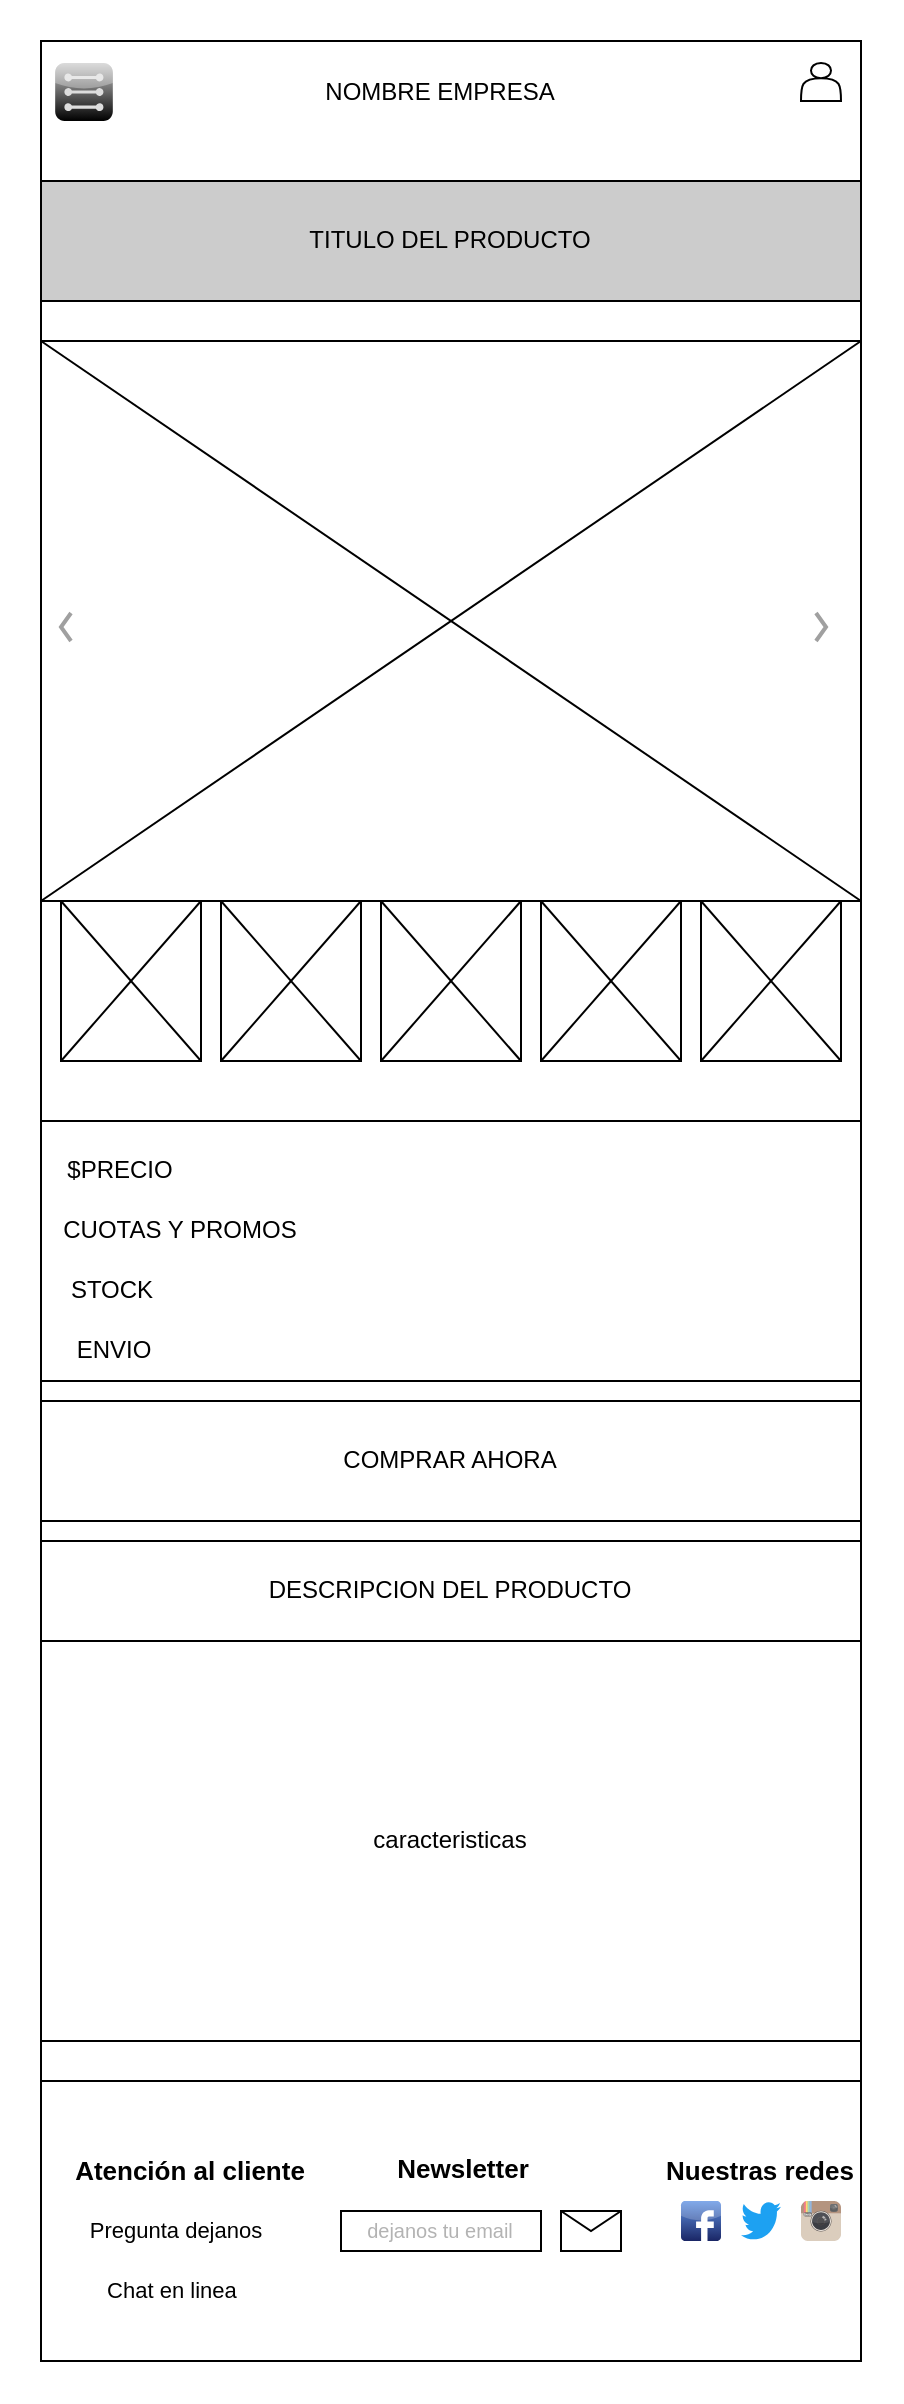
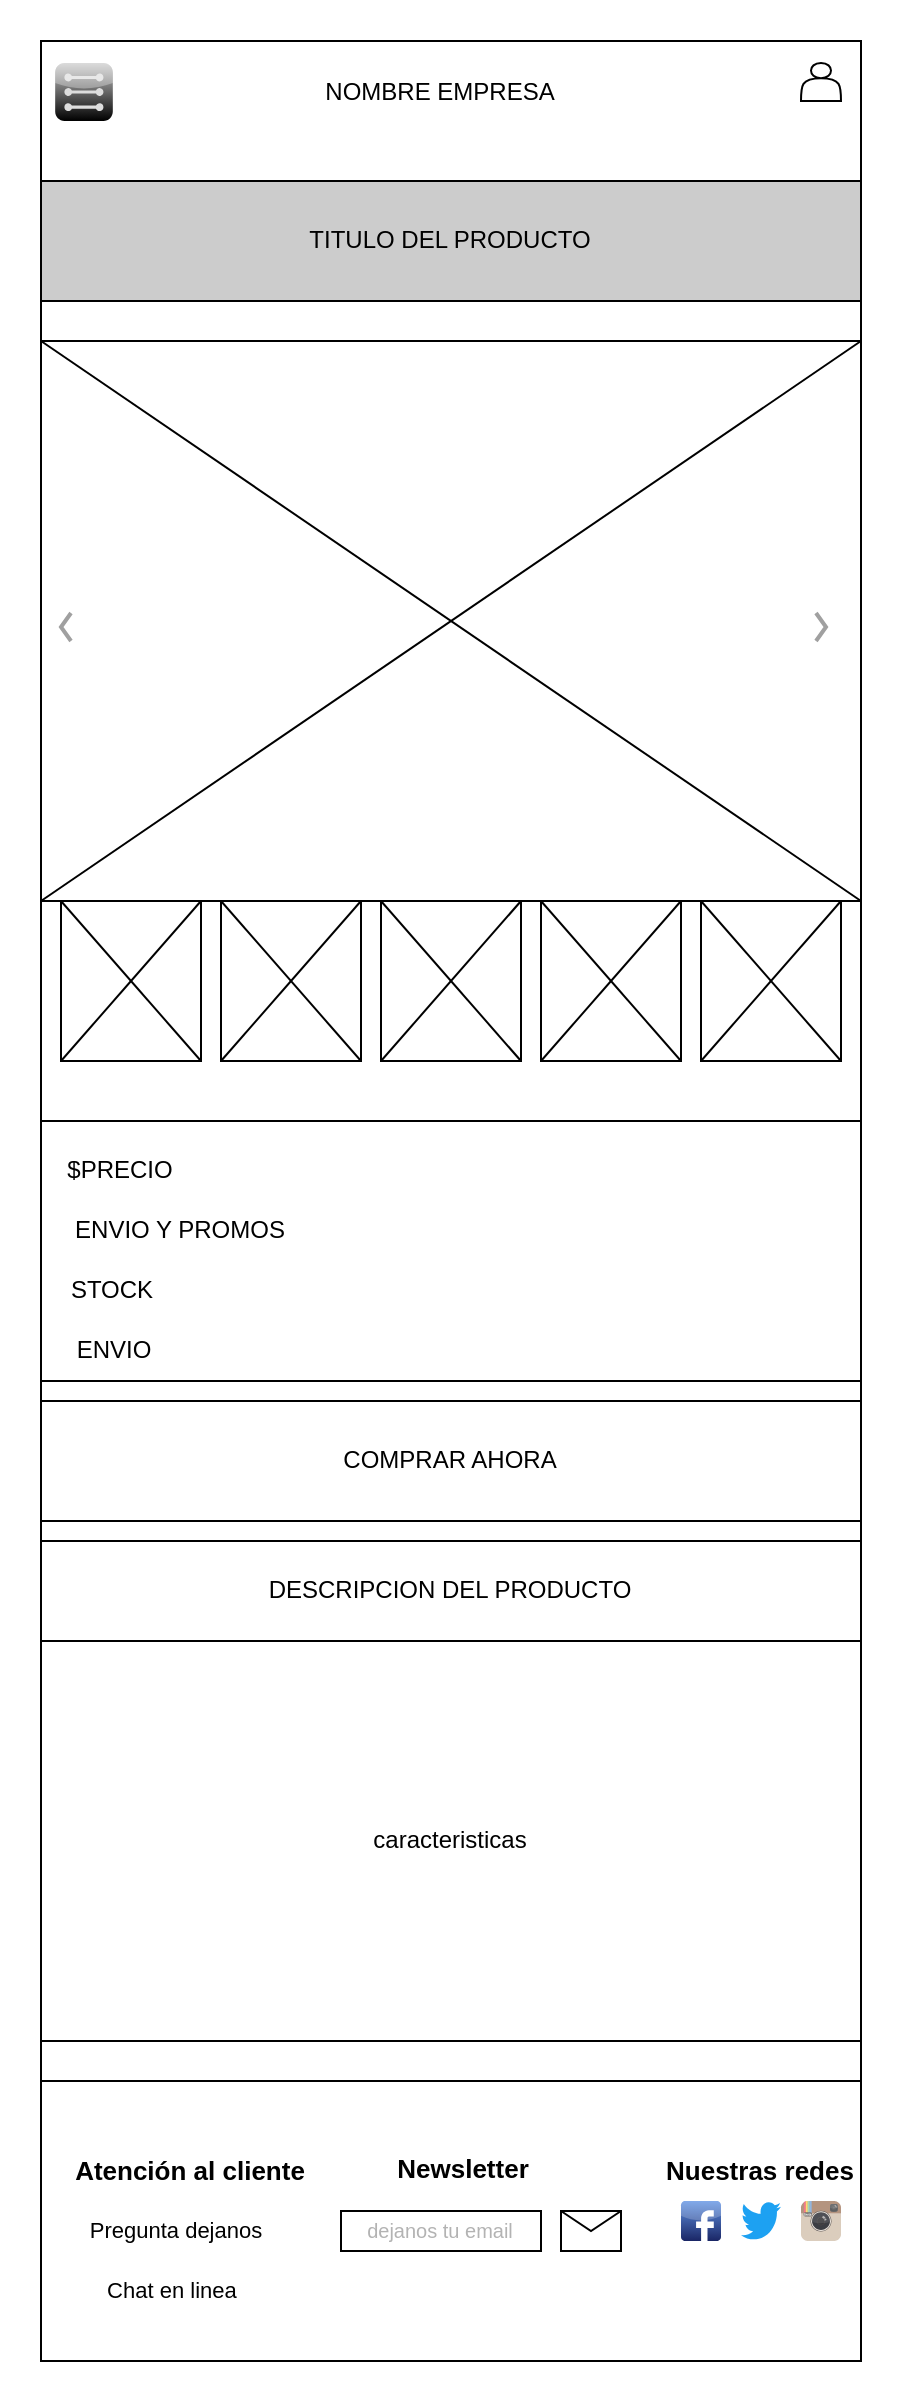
node "CUOTAS Y PROMOS": label "CUOTAS Y PROMOS" -> "ENVIO Y PROMOS"
